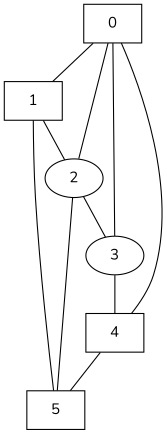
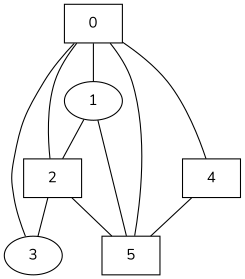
node "1": shape box -> ellipse
edge "0" -- "5": added
node "2": shape ellipse -> box
edge "3" -- "4": removed
